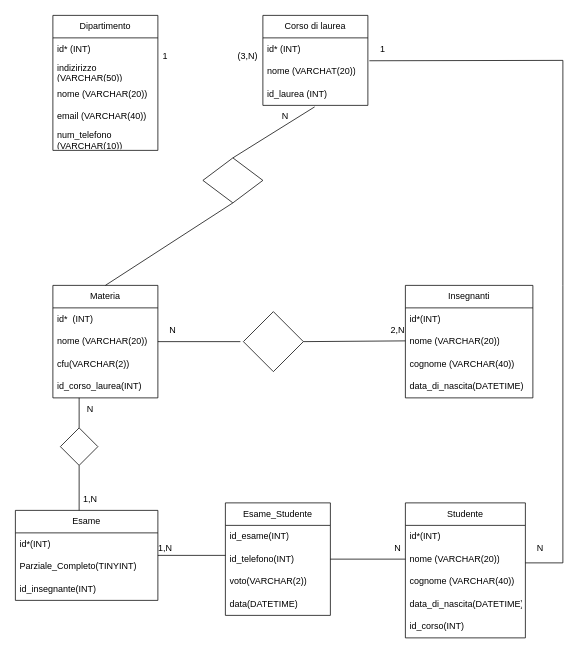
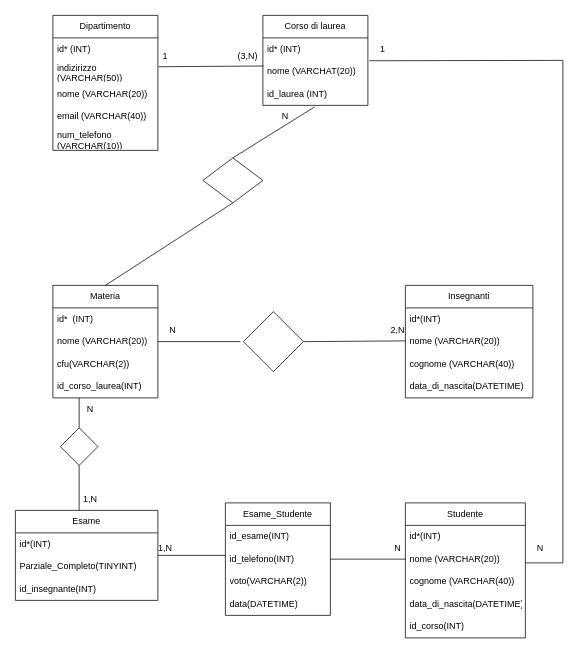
edge "indizirizzo (VARCHAR(50))" -- "nome (VARCHAT(20))": added
